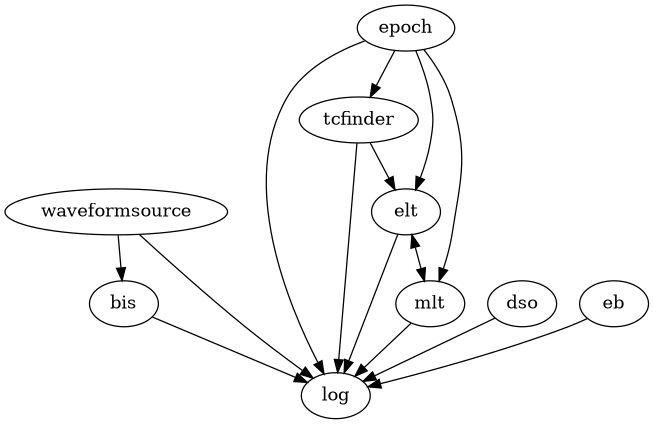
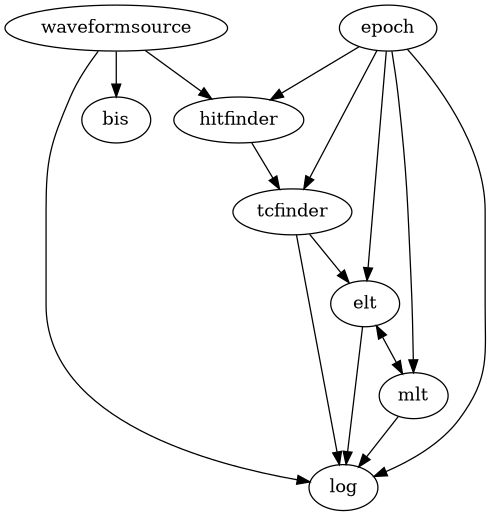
node "hitfinder": added
node "dso": removed
node "eb": removed
edge "bis" -> "log": removed
